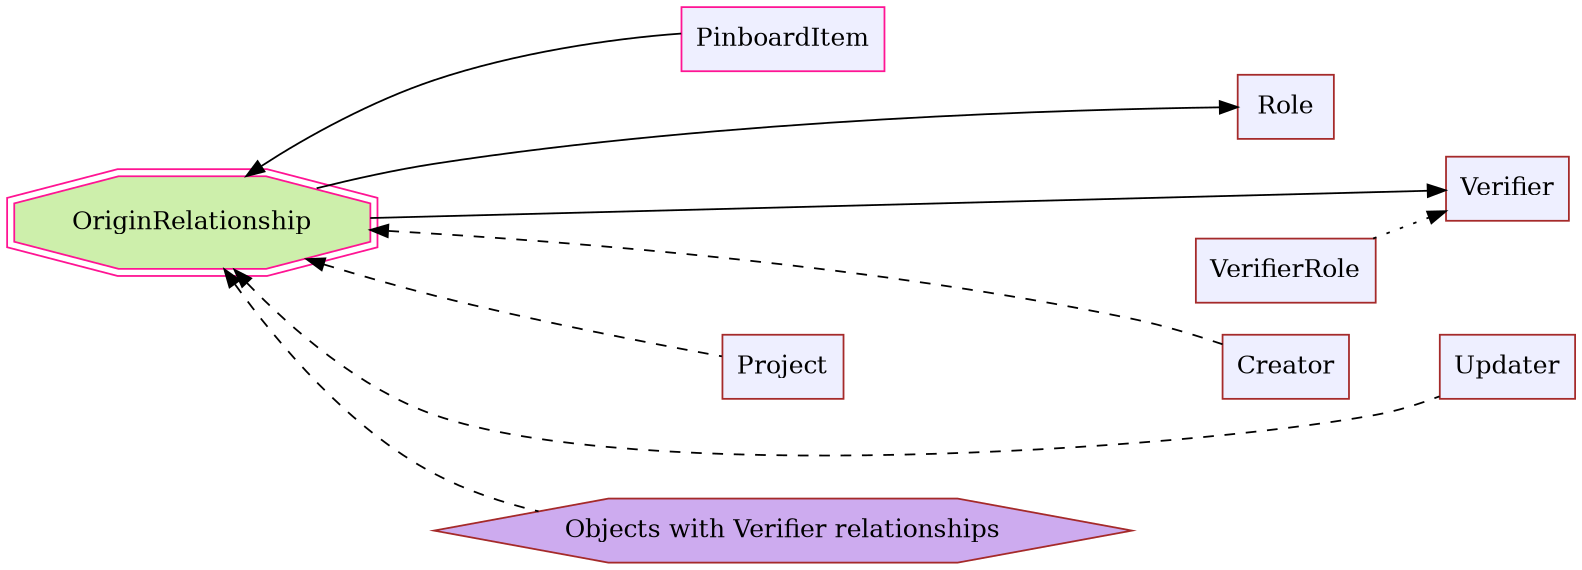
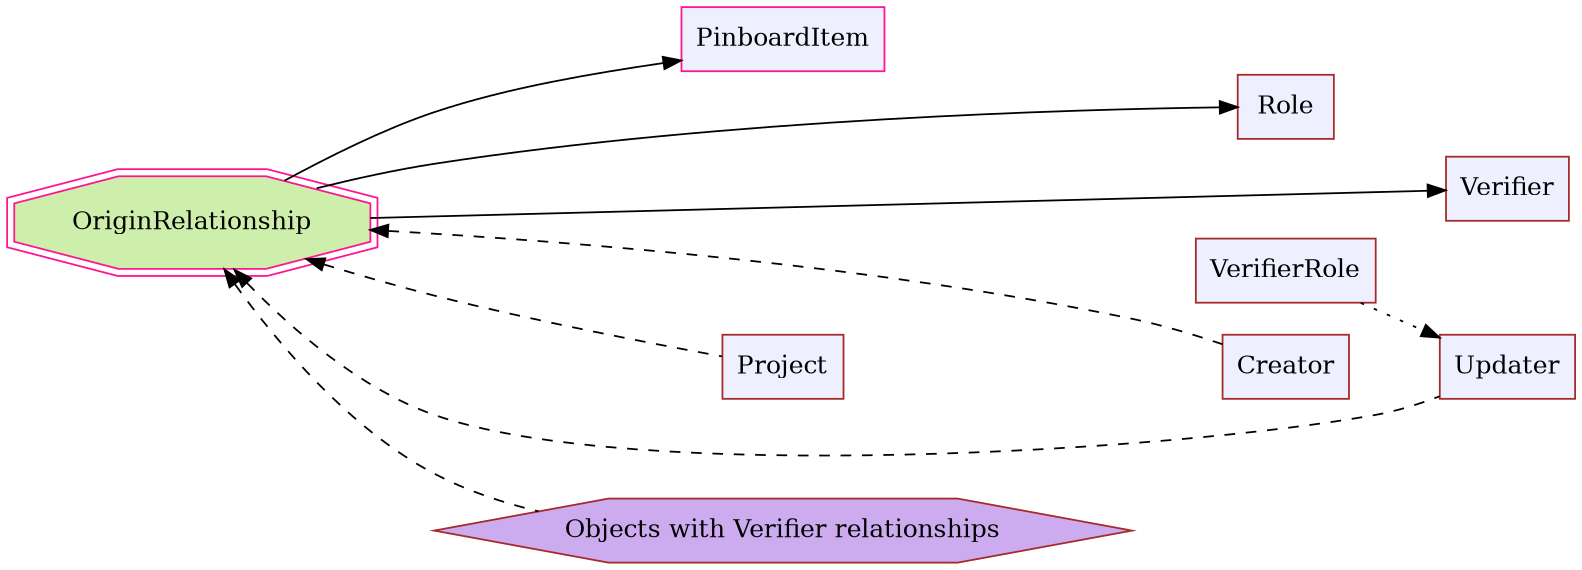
edge "PinboardItem" -> "OriginRelationship": reversed
edge "VerifierRole" -> "Verifier": now "VerifierRole" -> "Updater"
